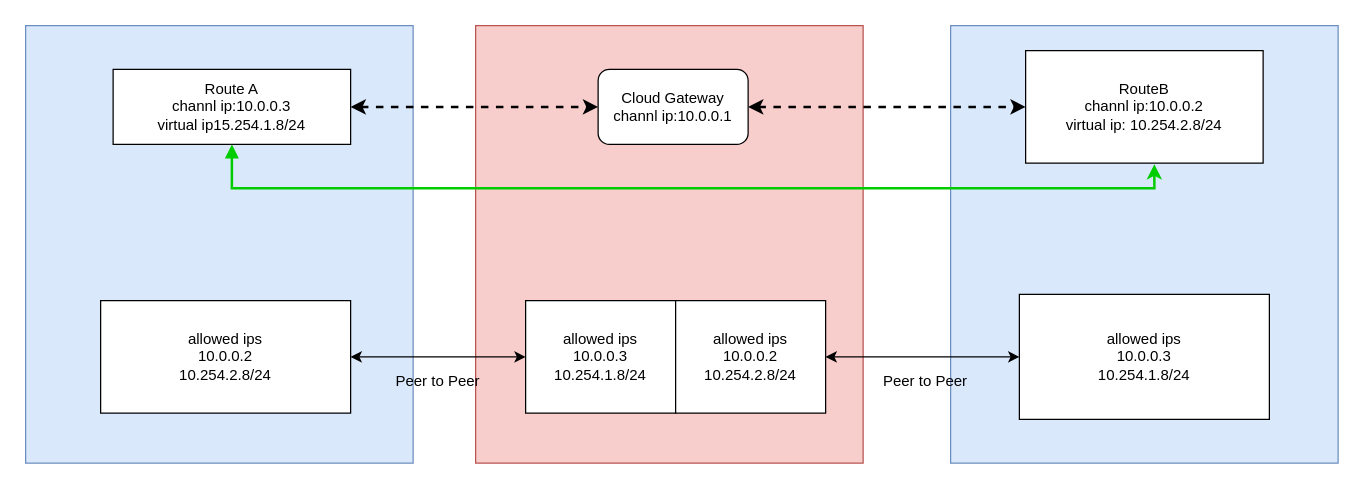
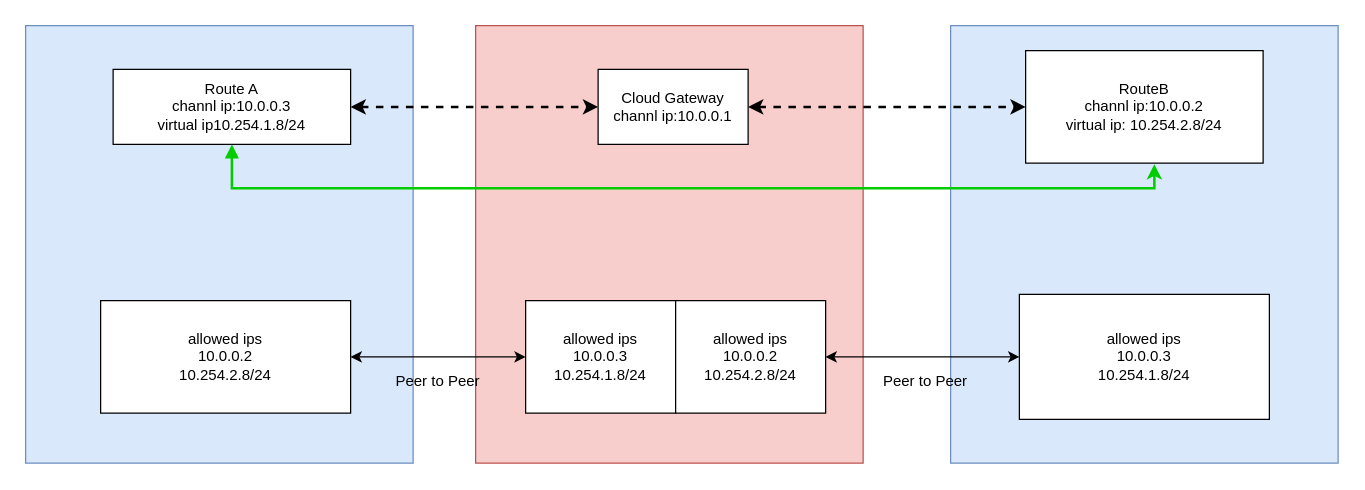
node "Route A channl ip:10.0.0.3 virtual ip15.254.1.8/24": label "Route A channl ip:10.0.0.3 virtual ip15.254.1.8/24" -> "Route A channl ip:10.0.0.3 virtual ip10.254.1.8/24"
node "Cloud Gateway channl ip:10.0.0.1": shape rounded rectangle -> rectangle
